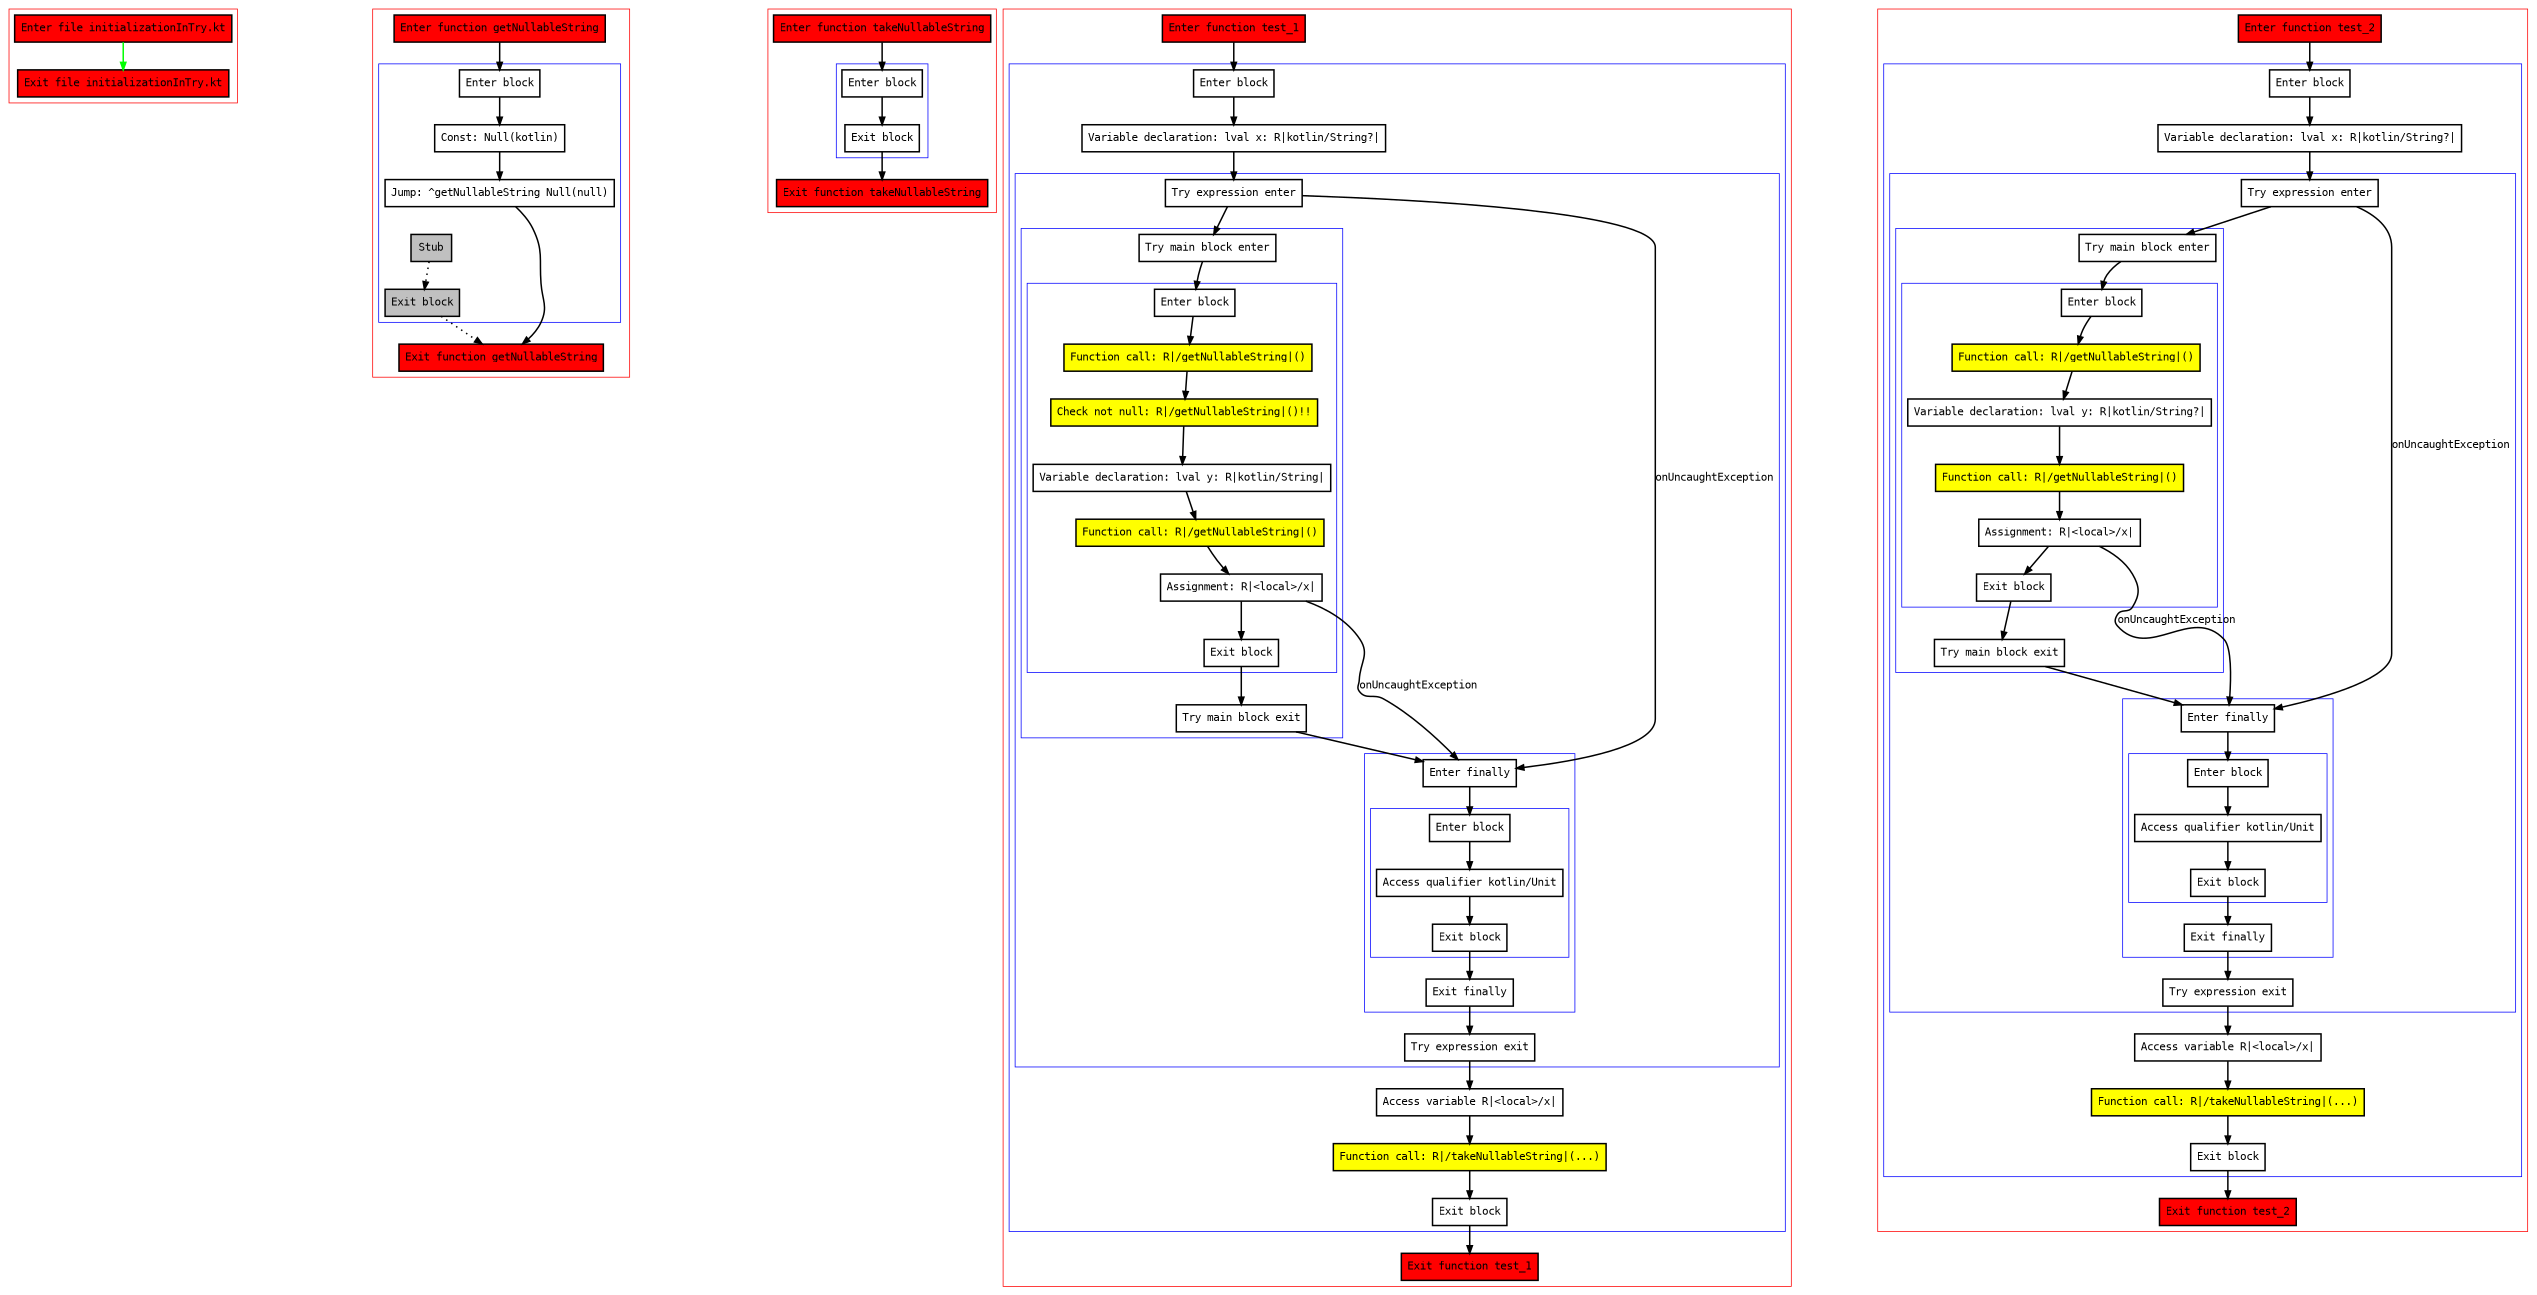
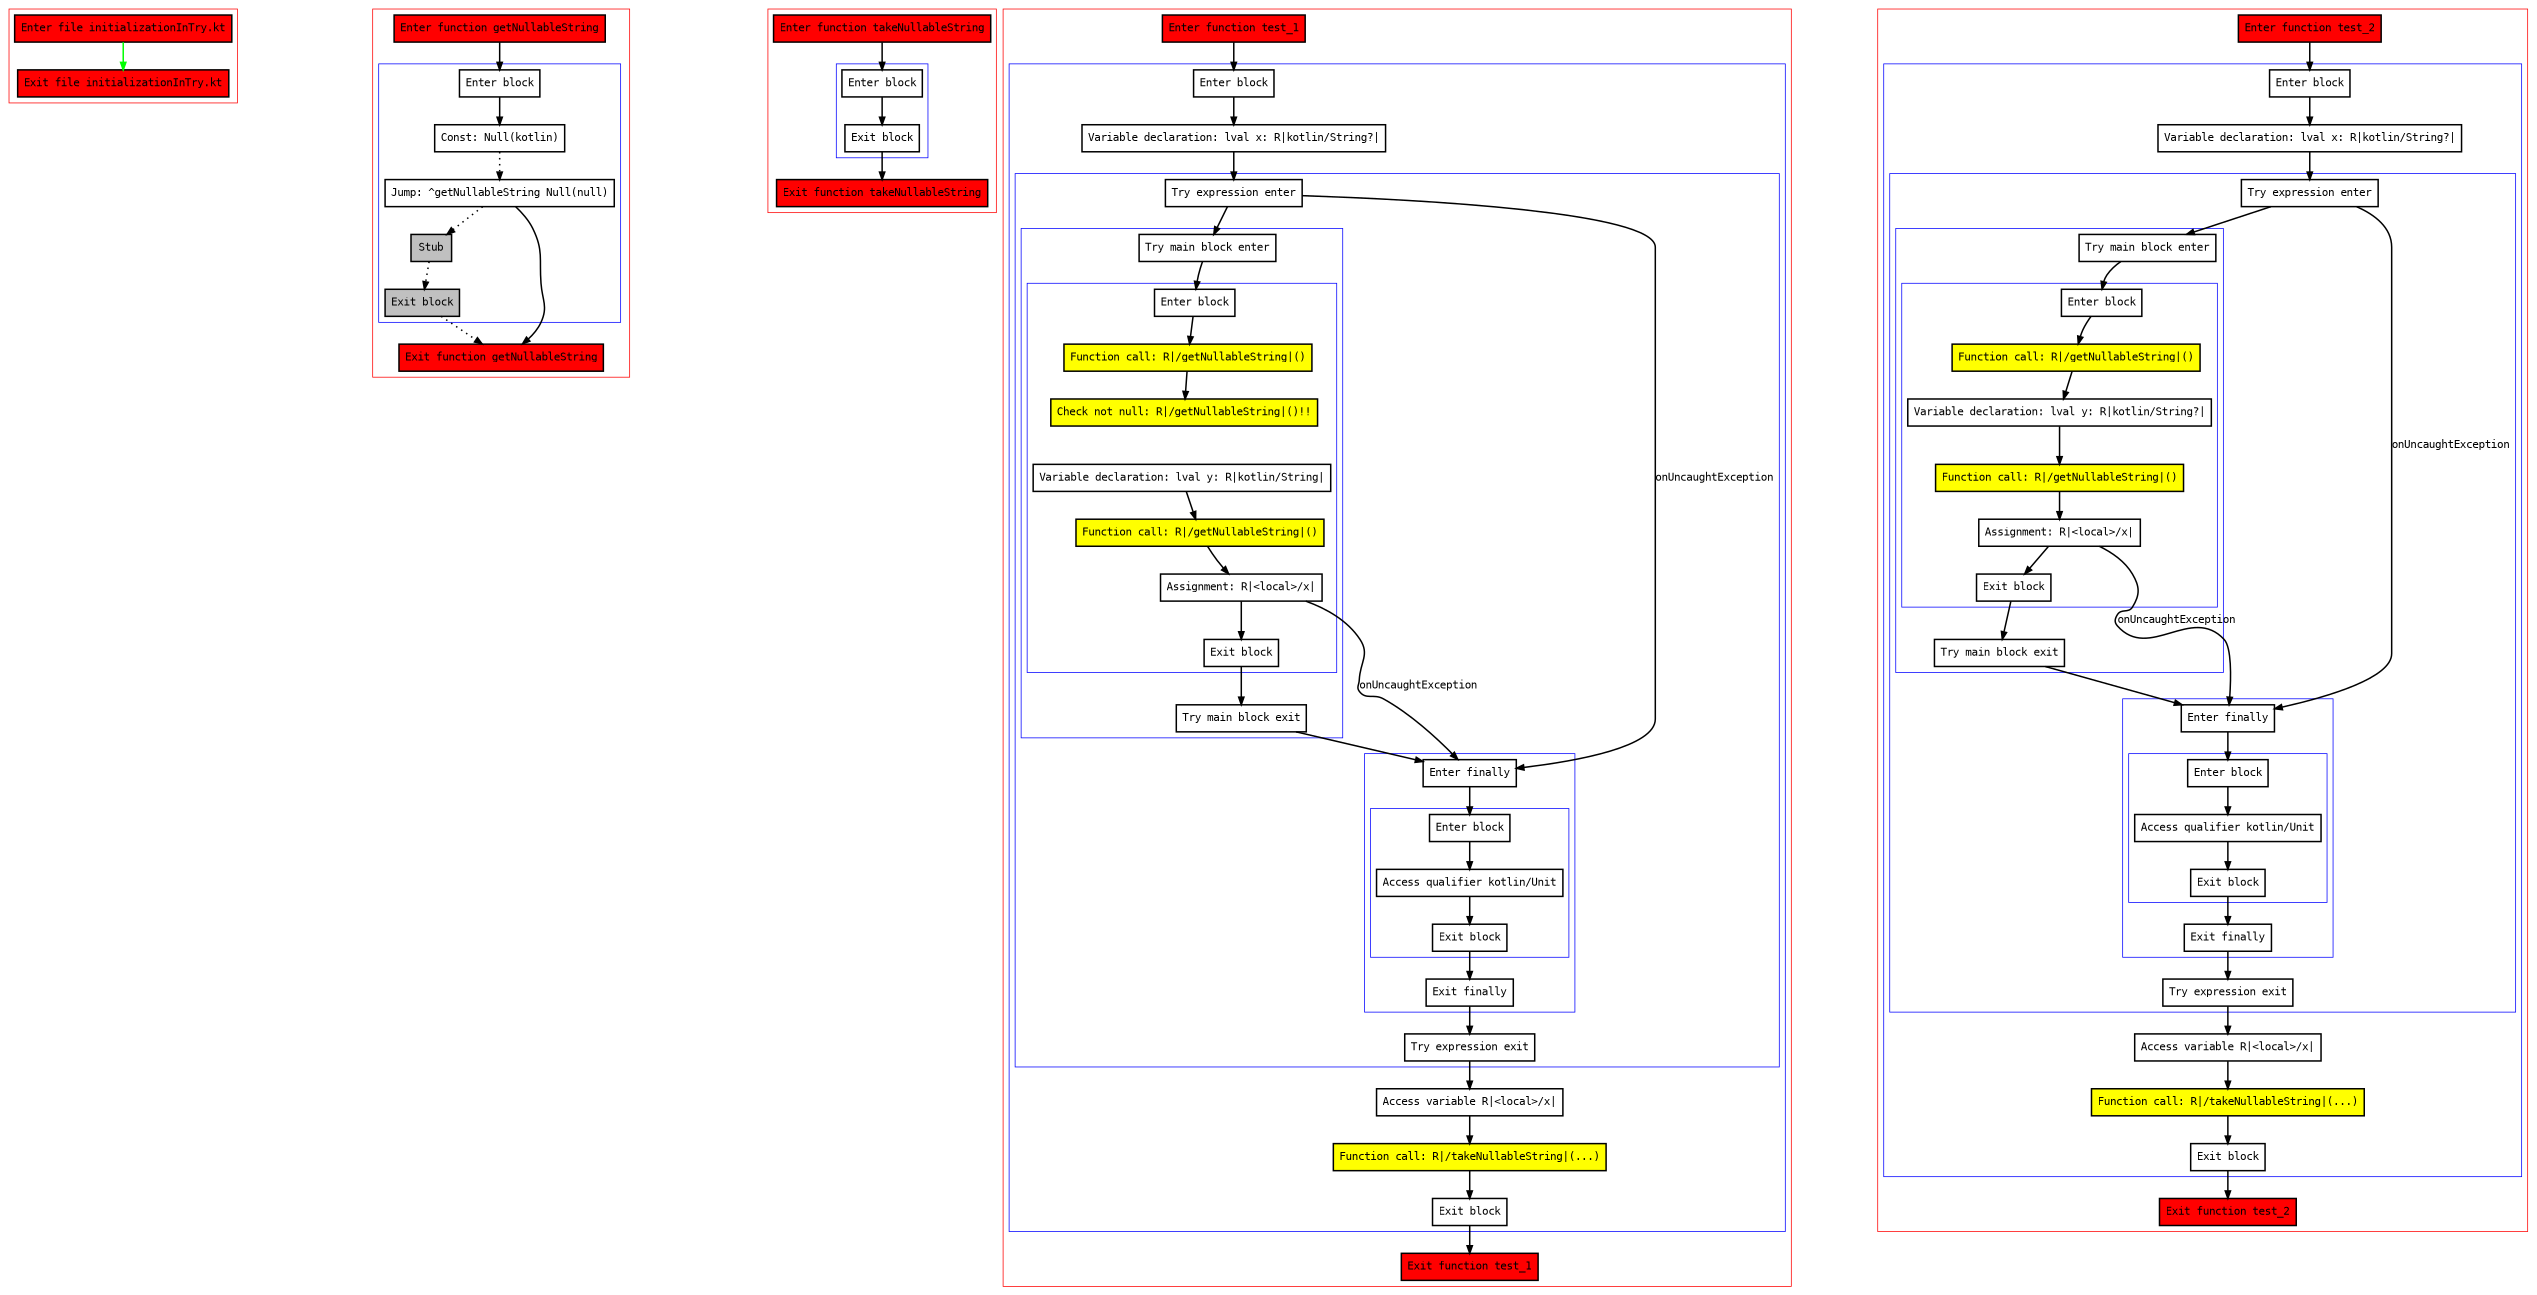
edge "Const: Null(kotlin)" -> "Jump: ^getNullableString Null(null)": style solid -> dotted
edge "Jump: ^getNullableString Null(null)" -> "Stub": added
edge "Check not null: R|/getNullableString|()!!" -> "Variable declaration: lval y: R|kotlin/String|": removed
